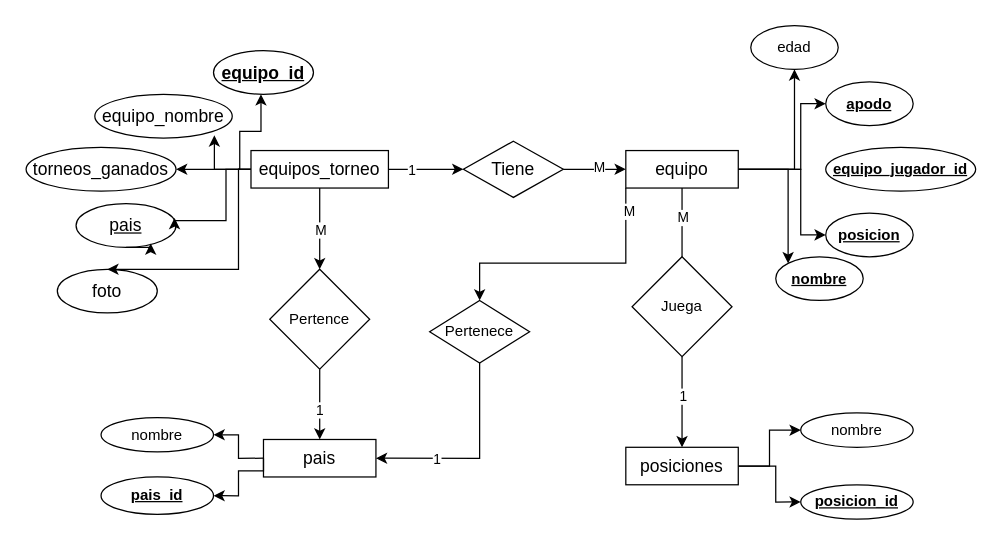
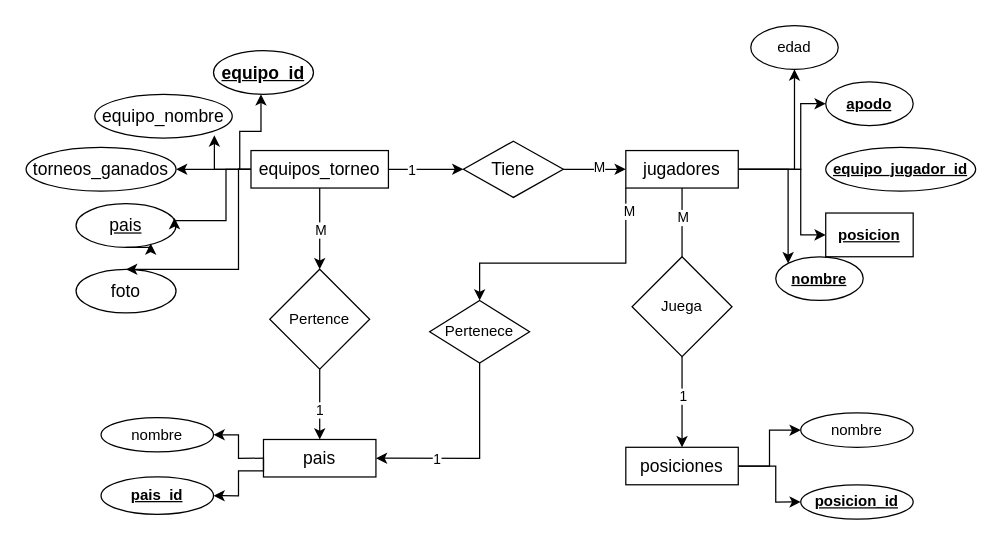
node "equipo": label "equipo" -> "jugadores"
node "posicion": shape ellipse -> rectangle
node "foto": moved (107, 291) -> (126, 291)
